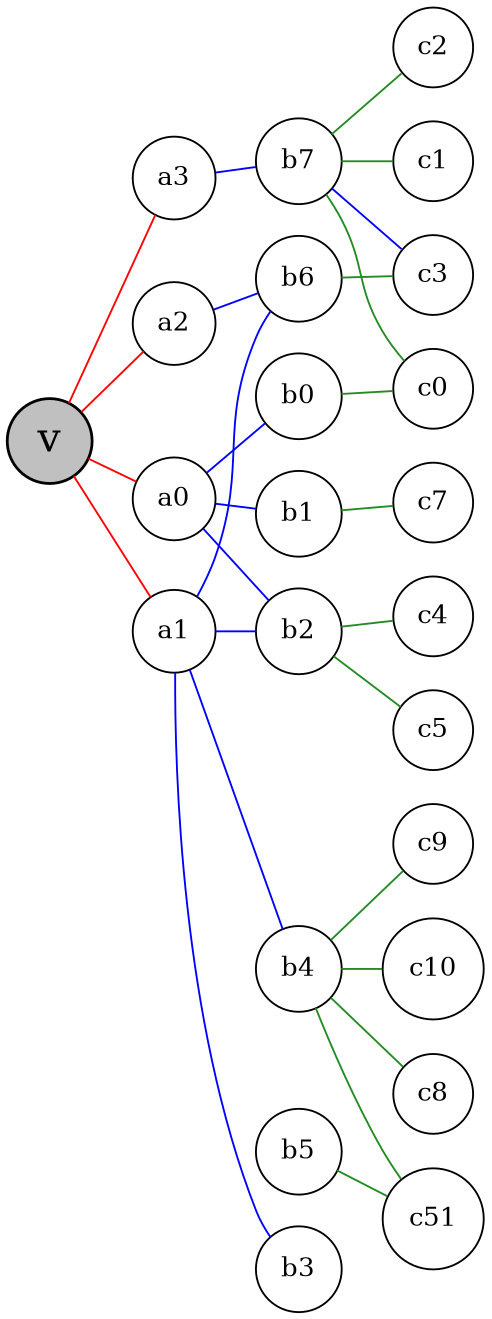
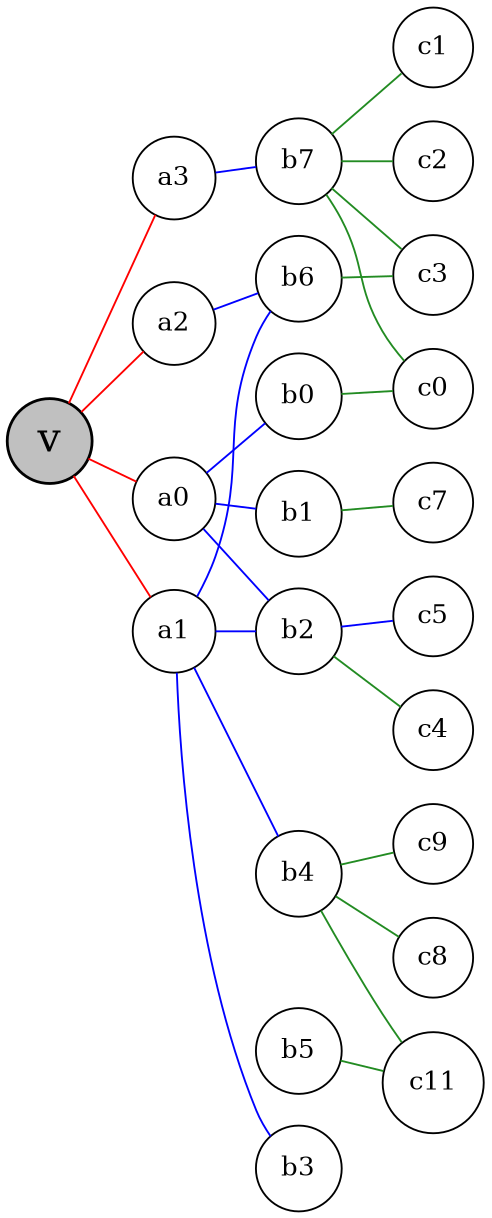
edge "b7" -- "c3": color blue -> ForestGreen
edge "b2" -- "c5": color ForestGreen -> blue
node "c10": removed
node "c51": label "c51" -> "c11"
